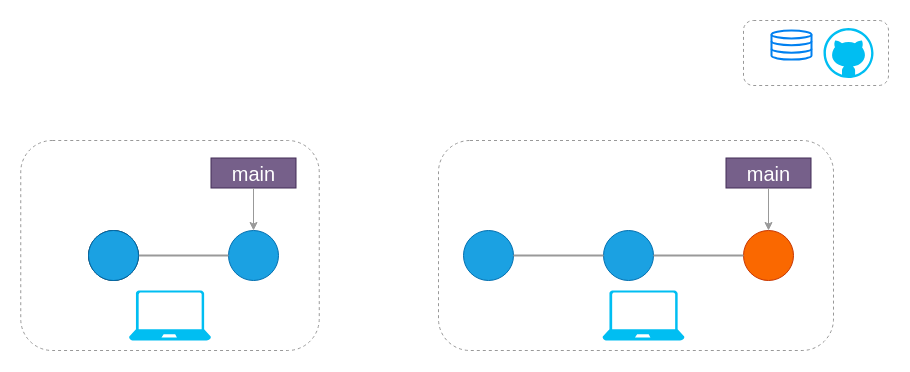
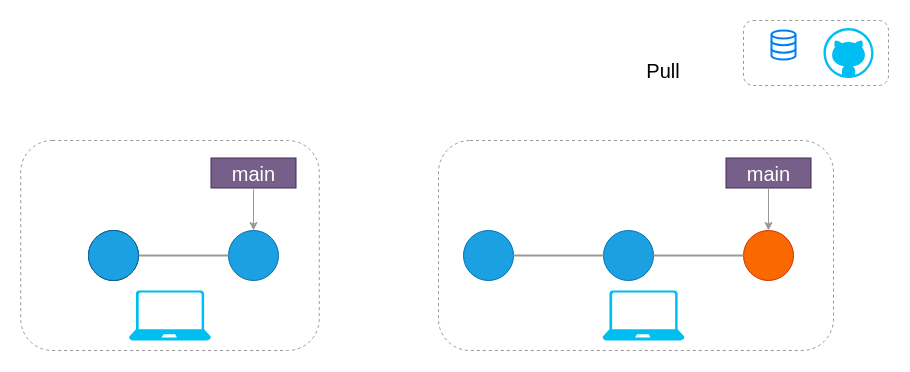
node ".git": size 40x29 -> 24x29
node "Pull": added
